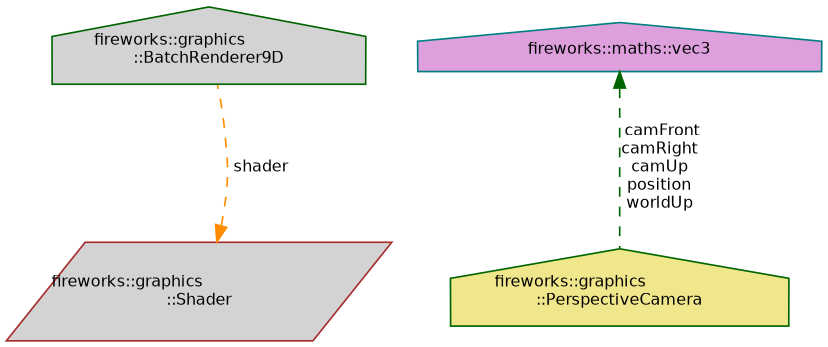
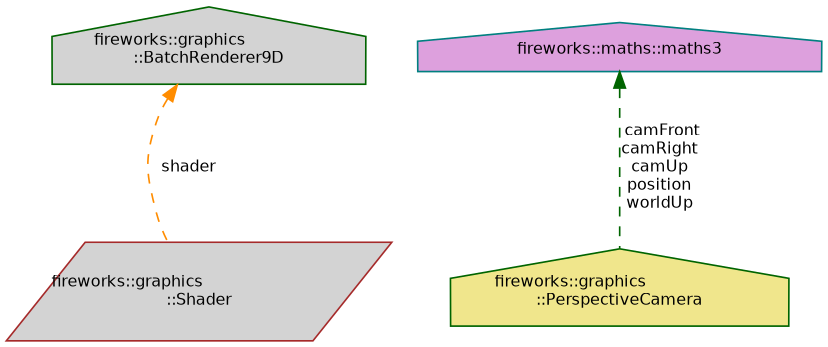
node "fireworks::maths::vec3": label "fireworks::maths::vec3" -> "fireworks::maths::maths3"
edge "fireworks::graphics ::BatchRenderer9D" -> "fireworks::graphics ::Shader": reversed
